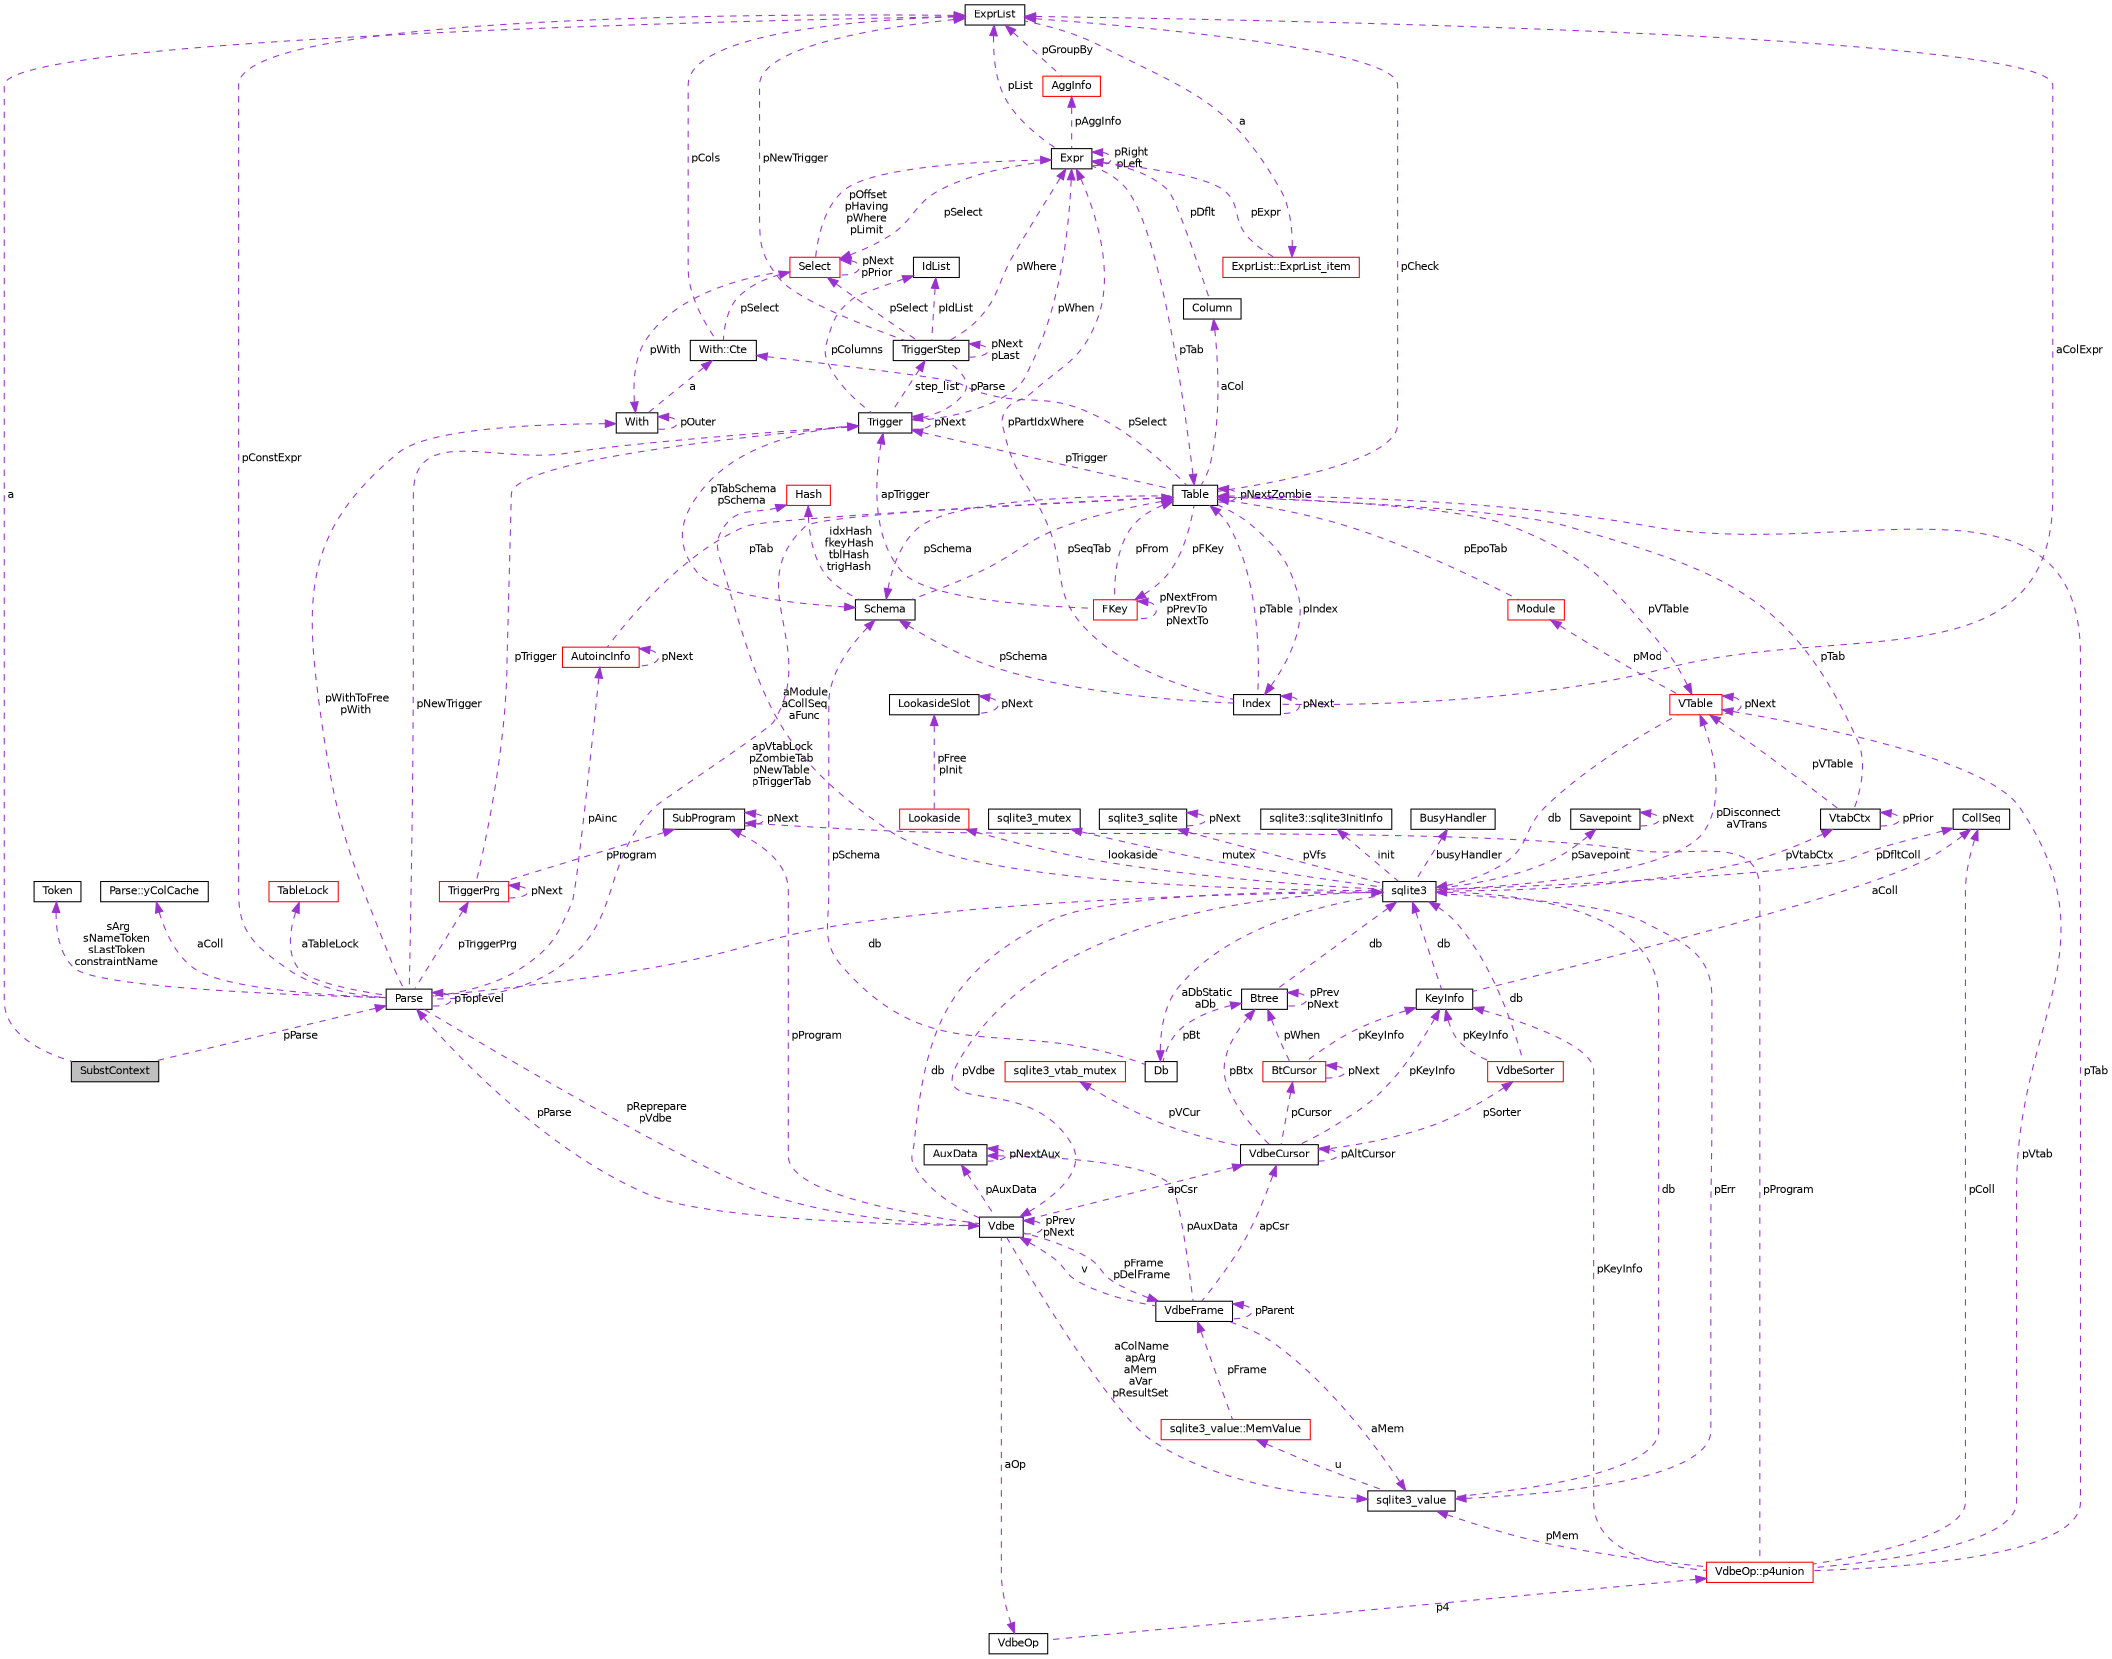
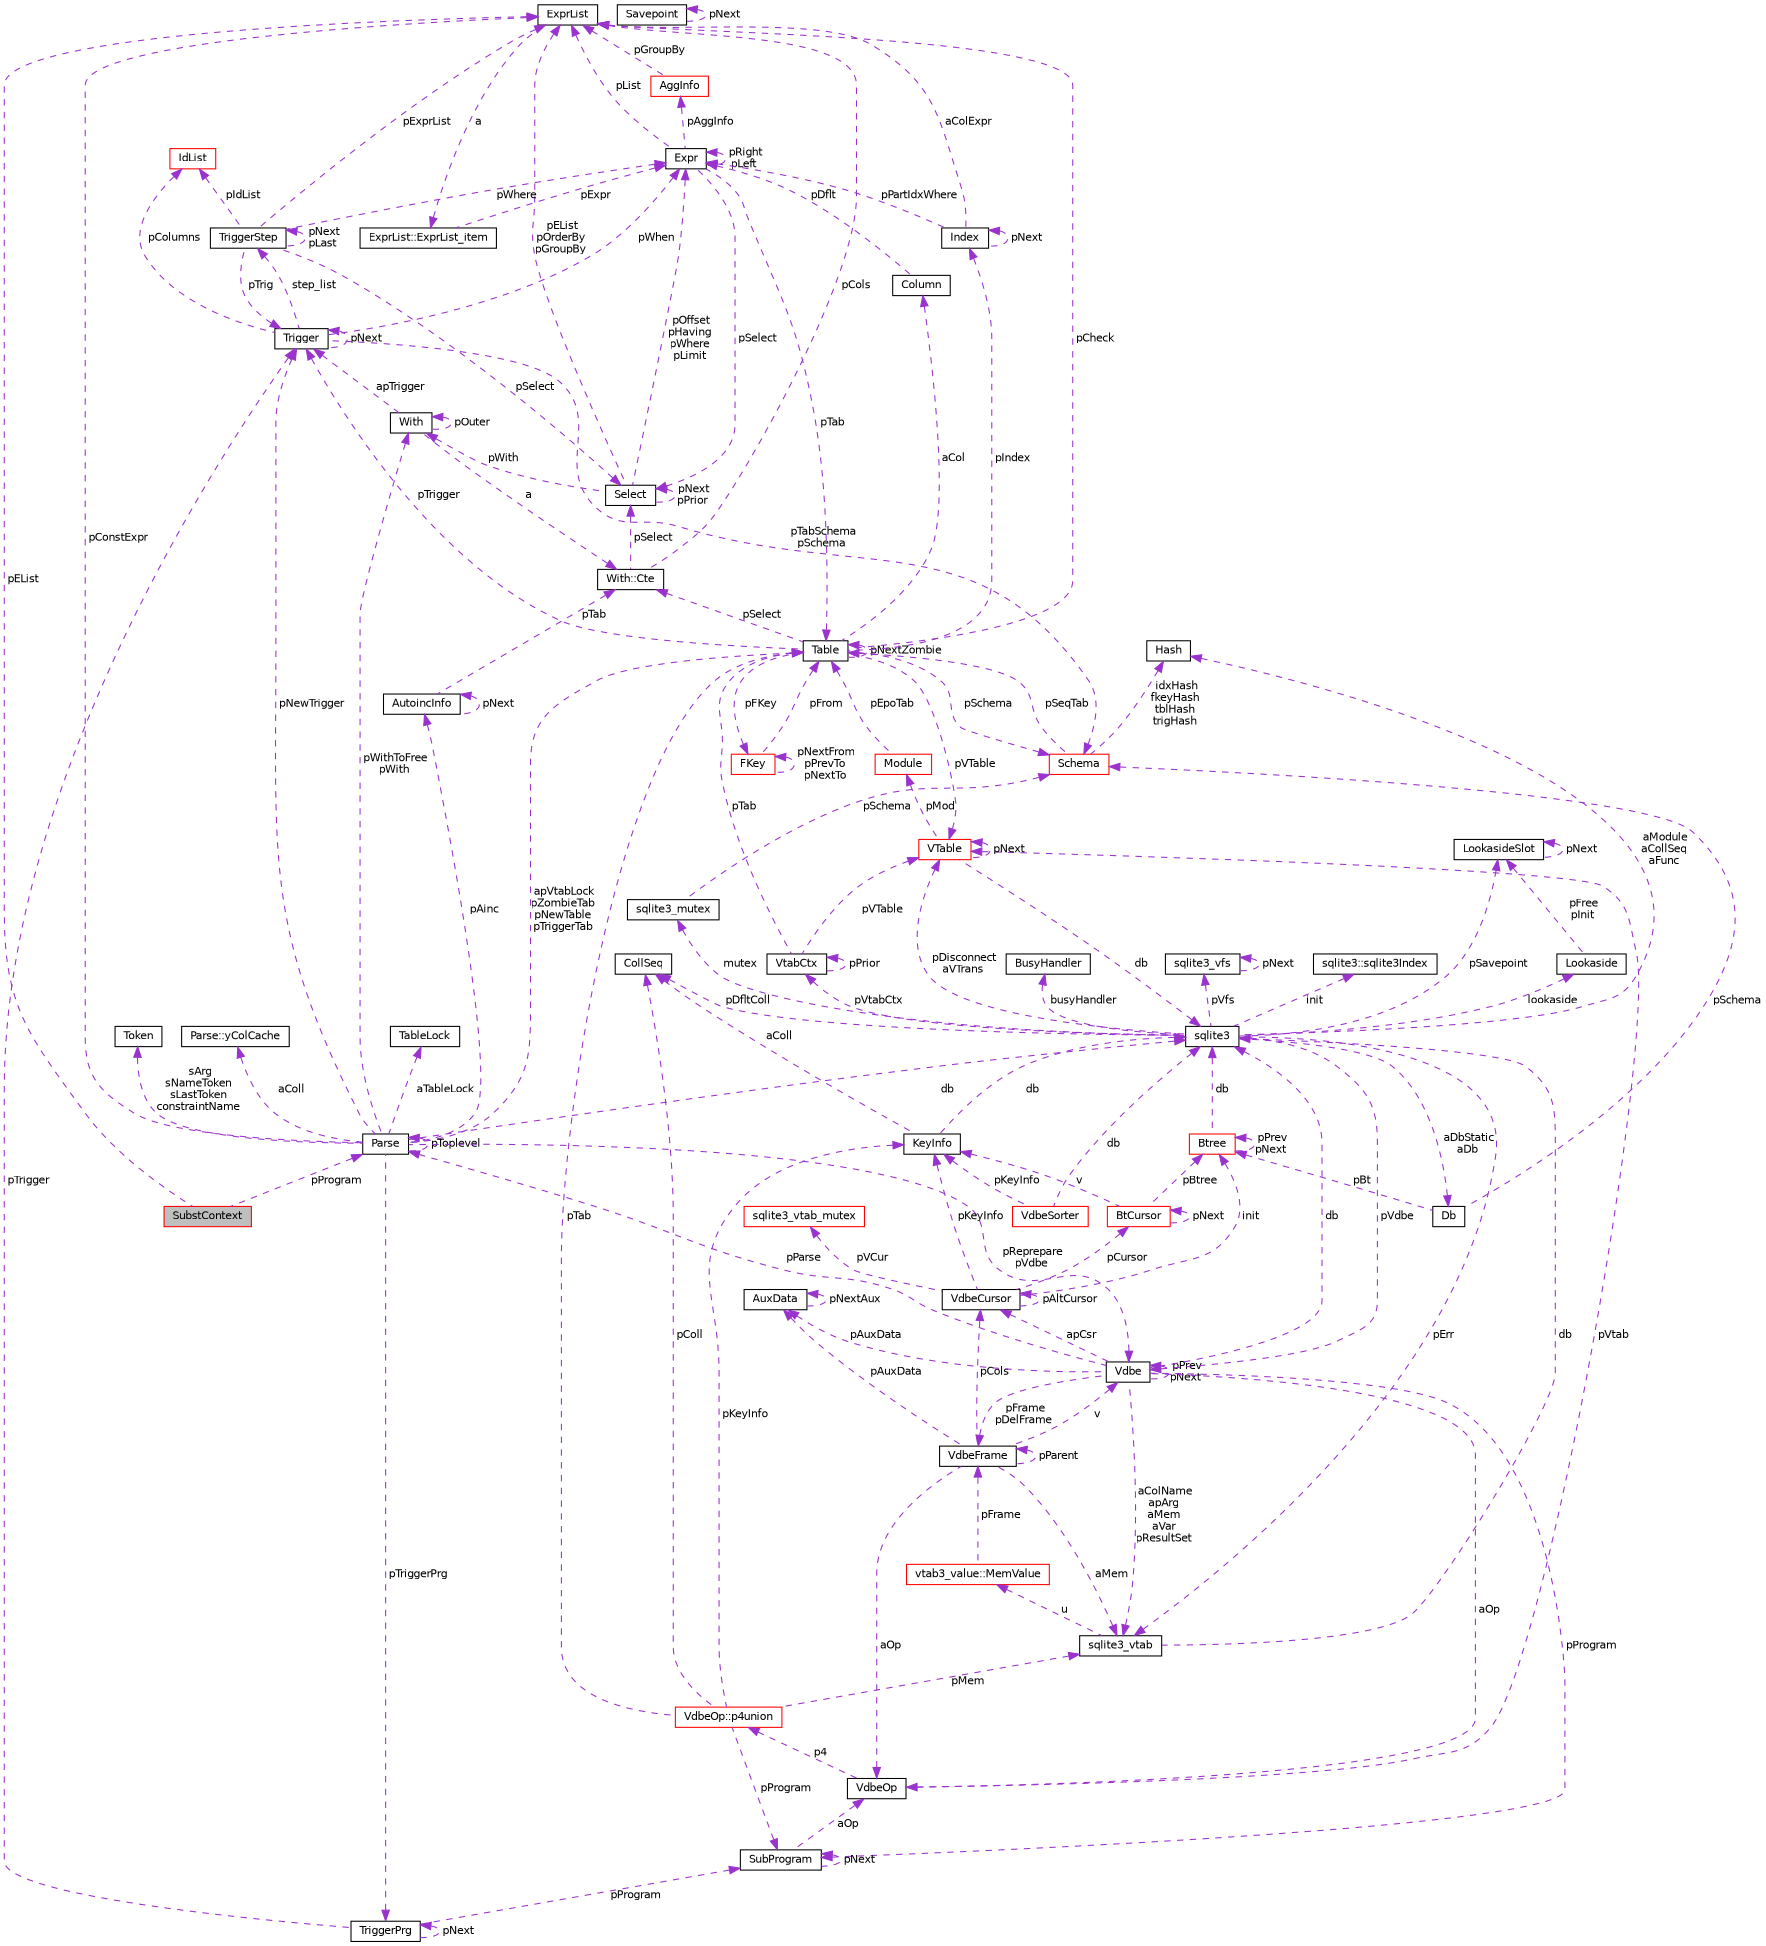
edge "TriggerStep" -> "ExprList": label " pNewTrigger" -> " pExprList"
edge "Select" -> "ExprList": added, label "pEList pOrderBy pGroupBy"
node "Select": color red -> black
node "IdList": color black -> red
node "ExprList::ExprList_item": color red -> black
edge "TriggerStep" -> "Trigger": label " pParse" -> " pTrig"
edge "SubstContext" -> "ExprList": label " a" -> " pEList"
node "Hash": color red -> black
edge "AutoincInfo" -> "Table": now "AutoincInfo" -> "With::Cte"
edge "FKey" -> "Trigger": now "With" -> "Trigger"
edge "Index" -> "Table": removed, label "pTable"
node "Schema": color black -> red
node "AutoincInfo": color red -> black
edge "Index" -> "Schema": now "sqlite3_mutex" -> "Schema"
node "Lookaside": color red -> black
node "sqlite3_sqlite": label "sqlite3_sqlite" -> "sqlite3_vfs"
node "sqlite3::sqlite3InitInfo": label "sqlite3::sqlite3InitInfo" -> "sqlite3::sqlite3Index"
edge "sqlite3" -> "Savepoint": now "sqlite3" -> "LookasideSlot"
node "TableLock": color red -> black
node "TriggerPrg": color red -> black
node "Btree": color black -> red
edge "SubstContext" -> "Parse": label " pParse" -> " pProgram"
edge "BtCursor" -> "Btree": label " pWhen" -> " pBtree"
edge "BtCursor" -> "KeyInfo": label " pKeyInfo" -> " v"
node "SubstContext": color black -> red
edge "VdbeCursor" -> "Btree": label " pBtx" -> " init"
edge "VdbeOp::p4union" -> "VTable": now "VdbeOp" -> "VTable"
edge "VdbeCursor" -> "VdbeSorter": removed, label "pSorter"
edge "VdbeFrame" -> "VdbeCursor": label " apCsr" -> " pCols"
node "sqlite3_value::MemValue": label "sqlite3_value::MemValue" -> "vtab3_value::MemValue"
node "sqlite3_value": label "sqlite3_value" -> "sqlite3_vtab"
edge "VdbeFrame" -> "VdbeOp": added, label "aOp"
edge "SubProgram" -> "VdbeOp": added, label "aOp"
